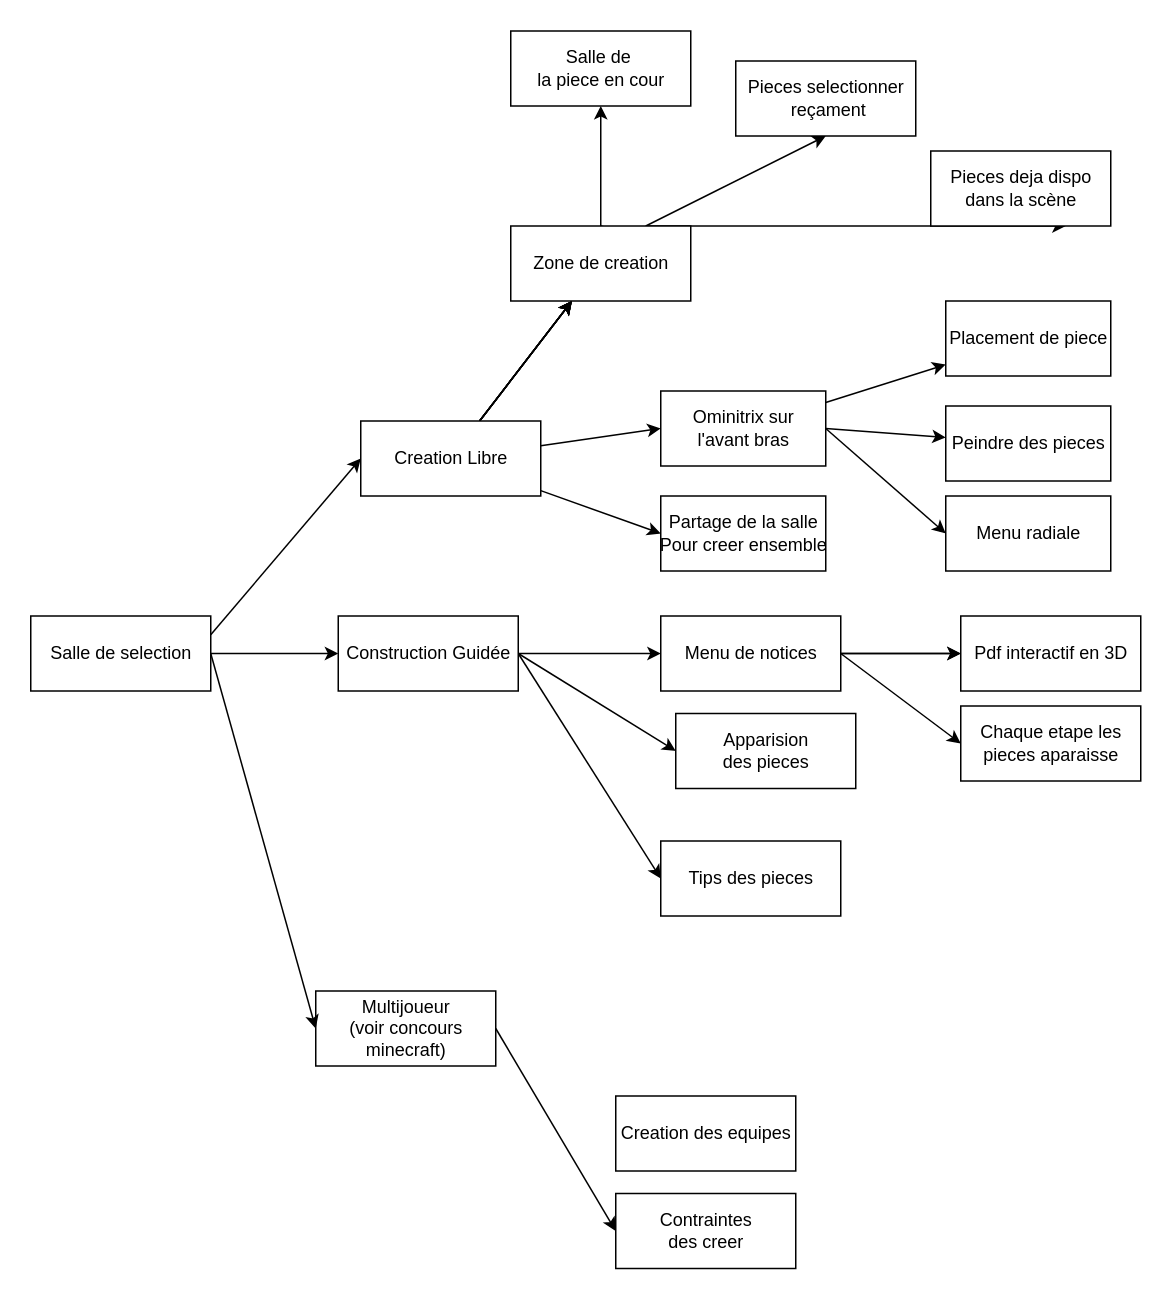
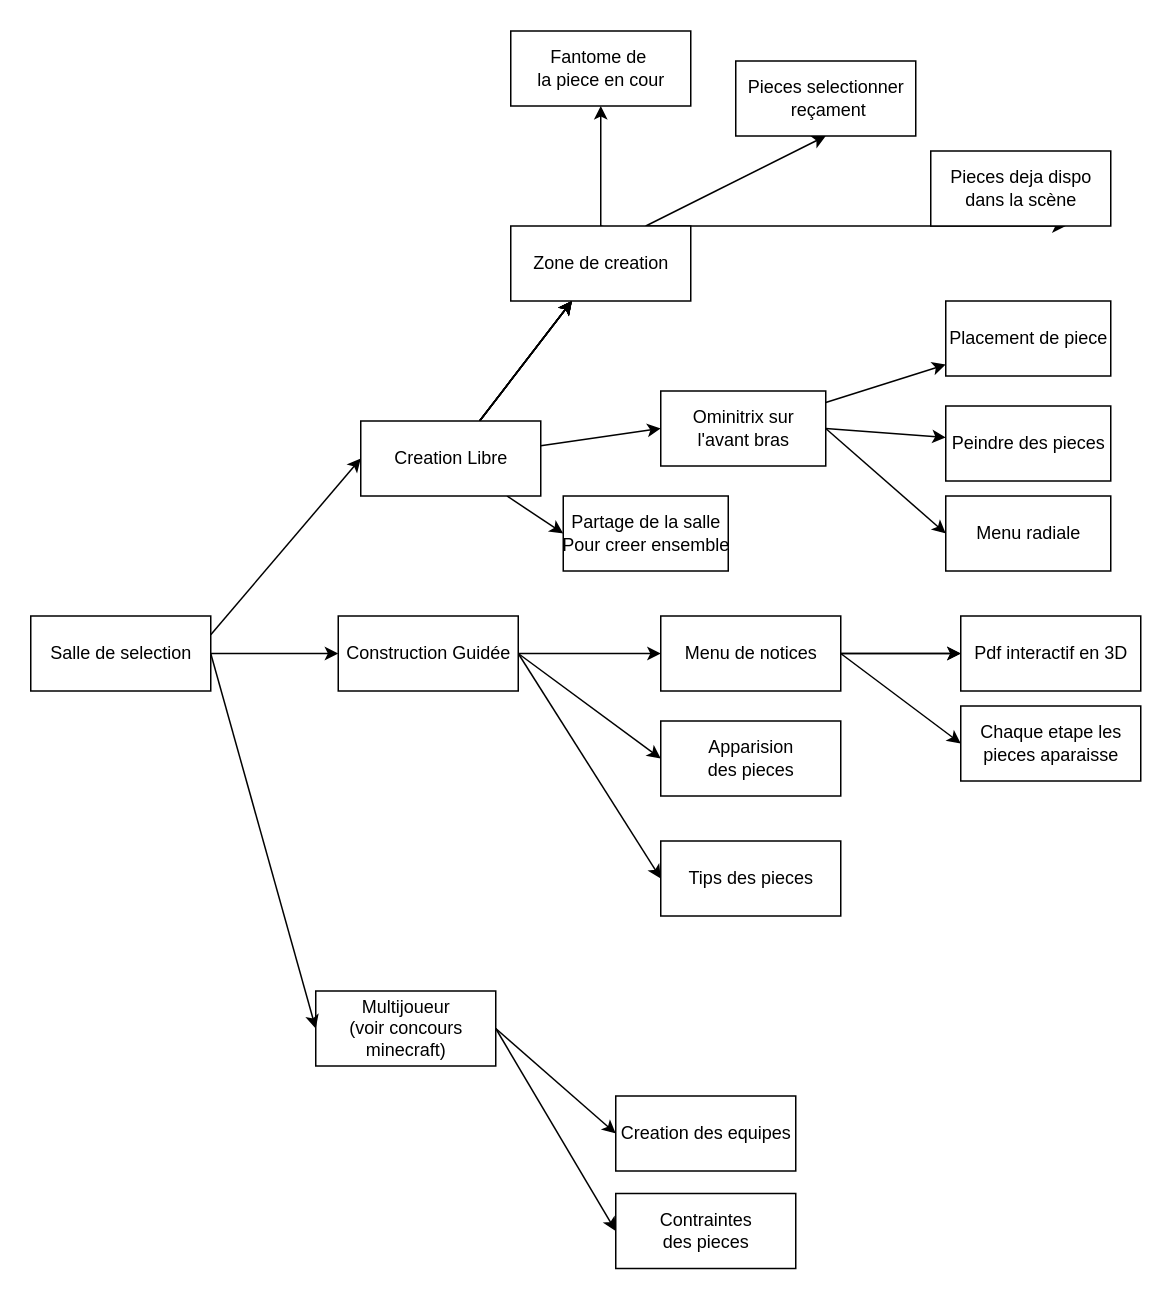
node "Salle de la piece en cour": label "Salle de la piece en cour" -> "Fantome de la piece en cour"
node "Partage de la salle Pour creer ensemble": moved (743, 533) -> (646, 533)
node "Apparision des pieces": moved (766, 751) -> (751, 758)
edge "Multijoueur (voir concours minecraft)" -> "Creation des equipes": added
node "Contraintes des creer": label "Contraintes des creer" -> "Contraintes des pieces"
